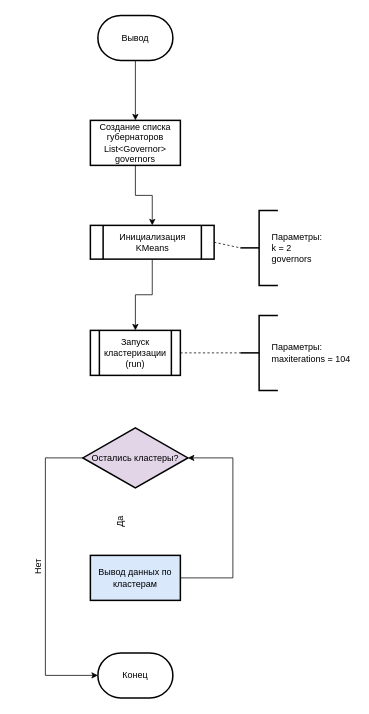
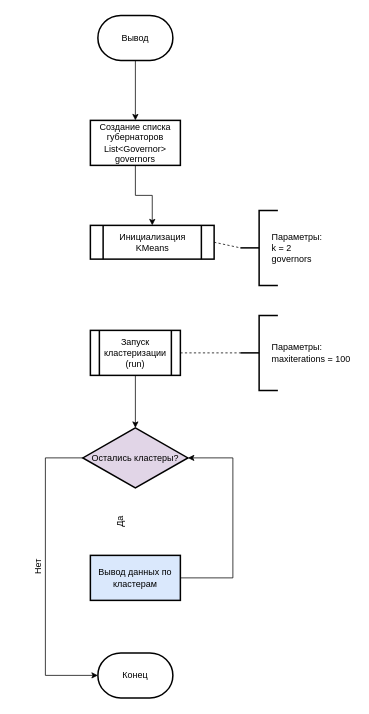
edge "Инициализация KMeans" -> "Запуск кластеризации (run)": removed
node "Параметры: maxiterations = 104": label "Параметры: maxiterations = 104" -> "Параметры: maxiterations = 100"
edge "Запуск кластеризации (run)" -> "Остались кластеры?": added
